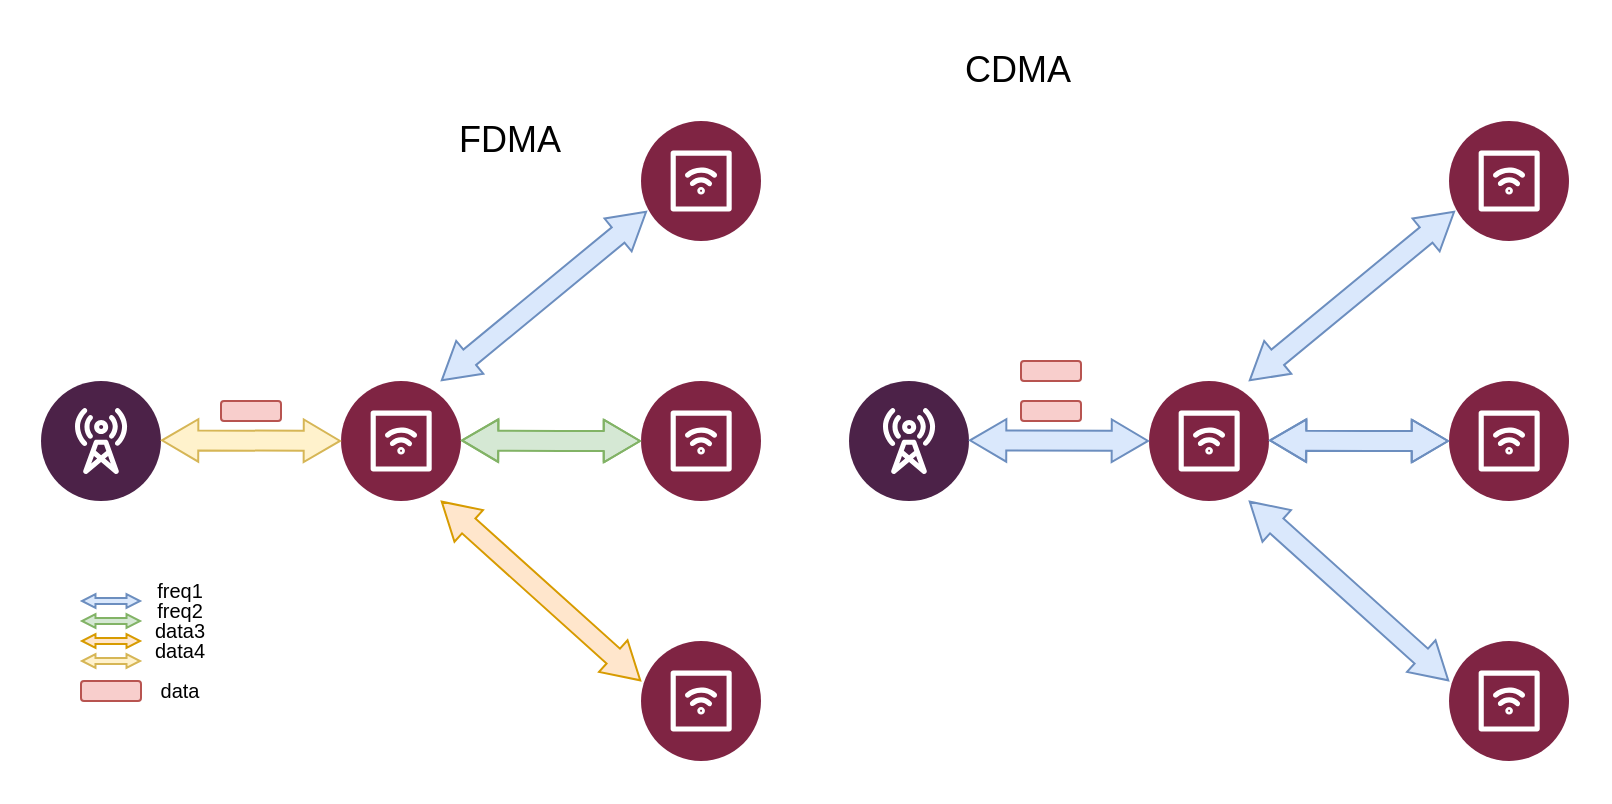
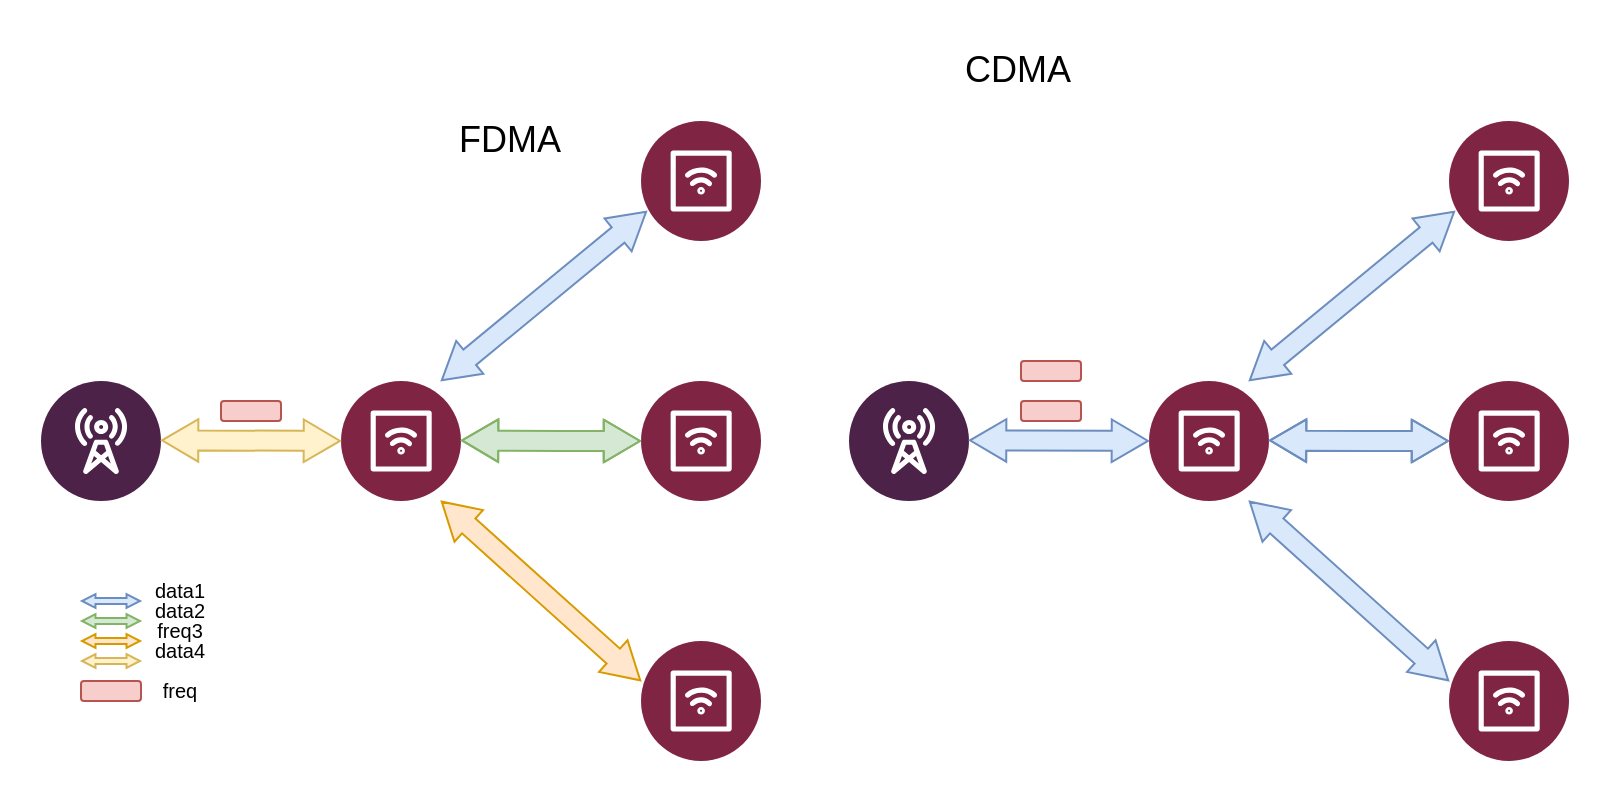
node "freq1": label "freq1" -> "data1"
node "freq2": label "freq2" -> "data2"
node "data3": label "data3" -> "freq3"
node "data": label "data" -> "freq"
